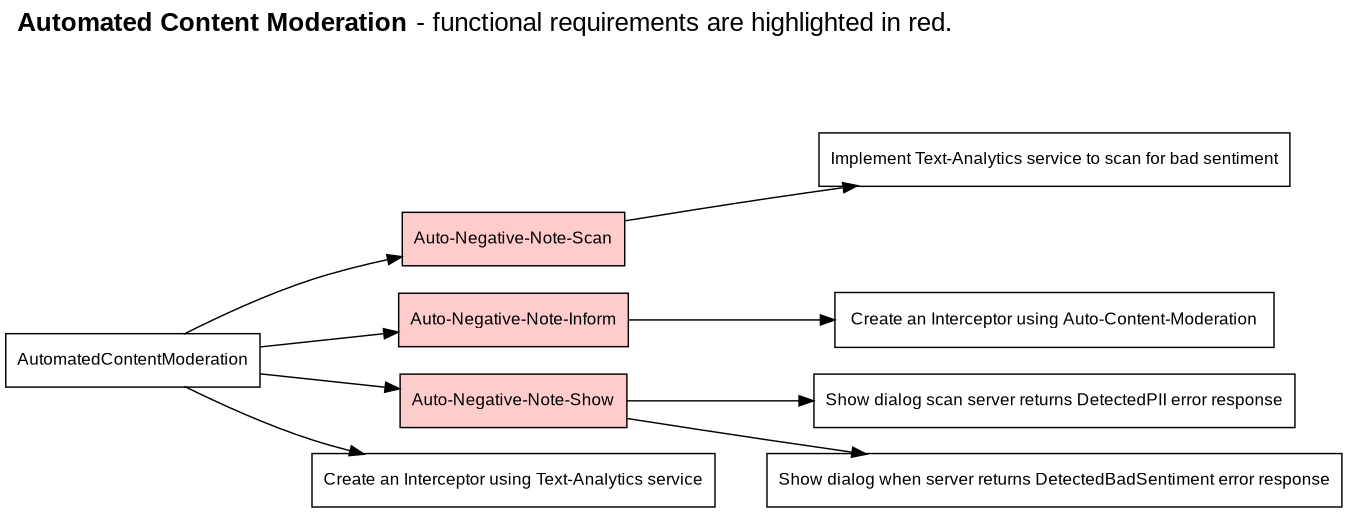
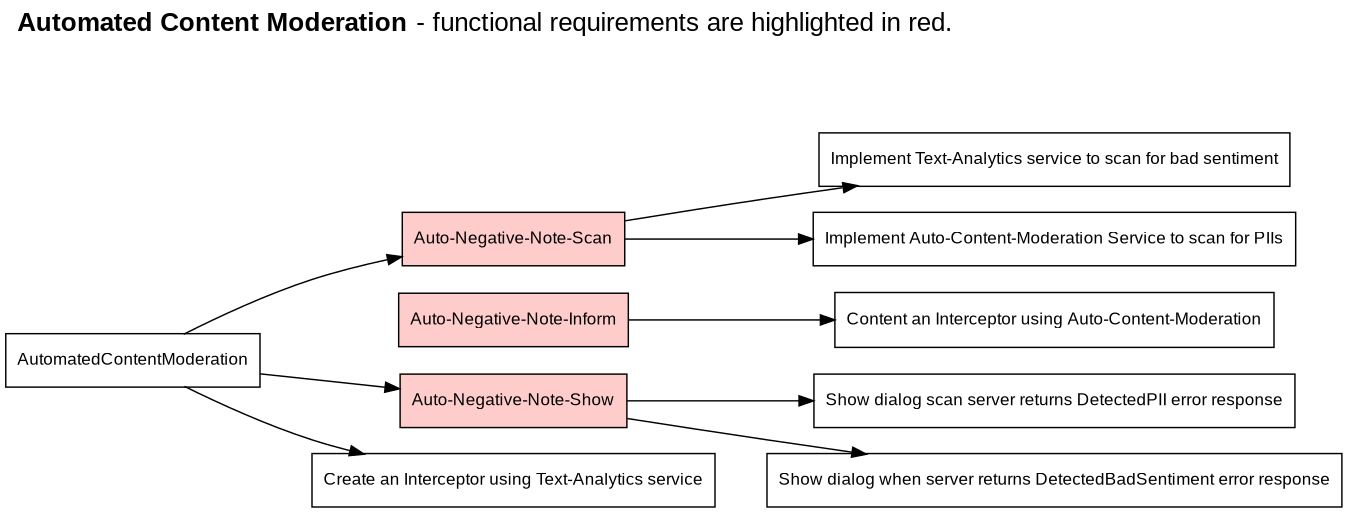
node "Implement Auto-Content-Moderation Service to scan for PIIs": added
node "Create an Interceptor using Auto-Content-Moderation": label "Create an Interceptor using Auto-Content-Moderation" -> "Content an Interceptor using Auto-Content-Moderation"
edge "AutomatedContentModeration" -> "Auto-Negative-Note-Inform": removed
